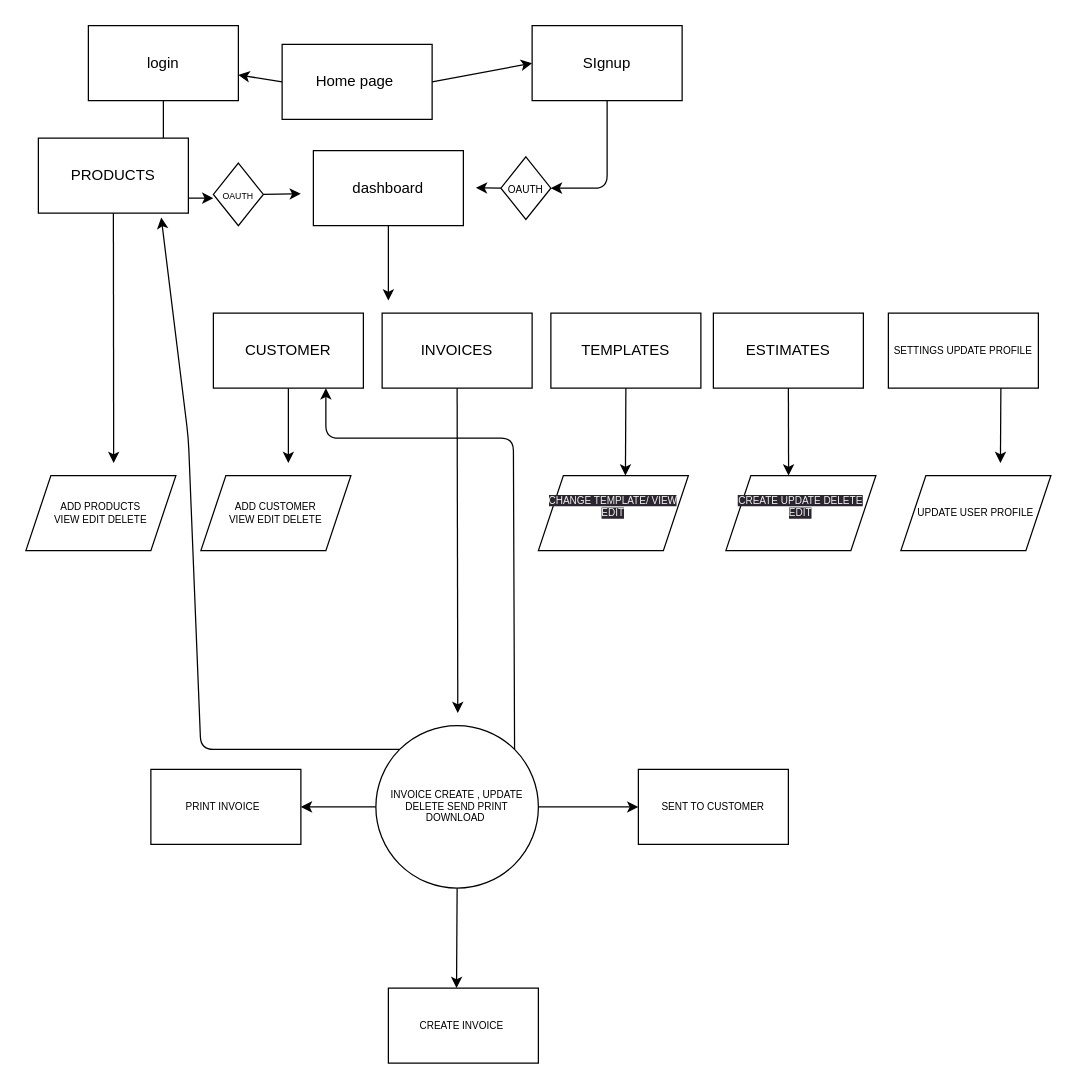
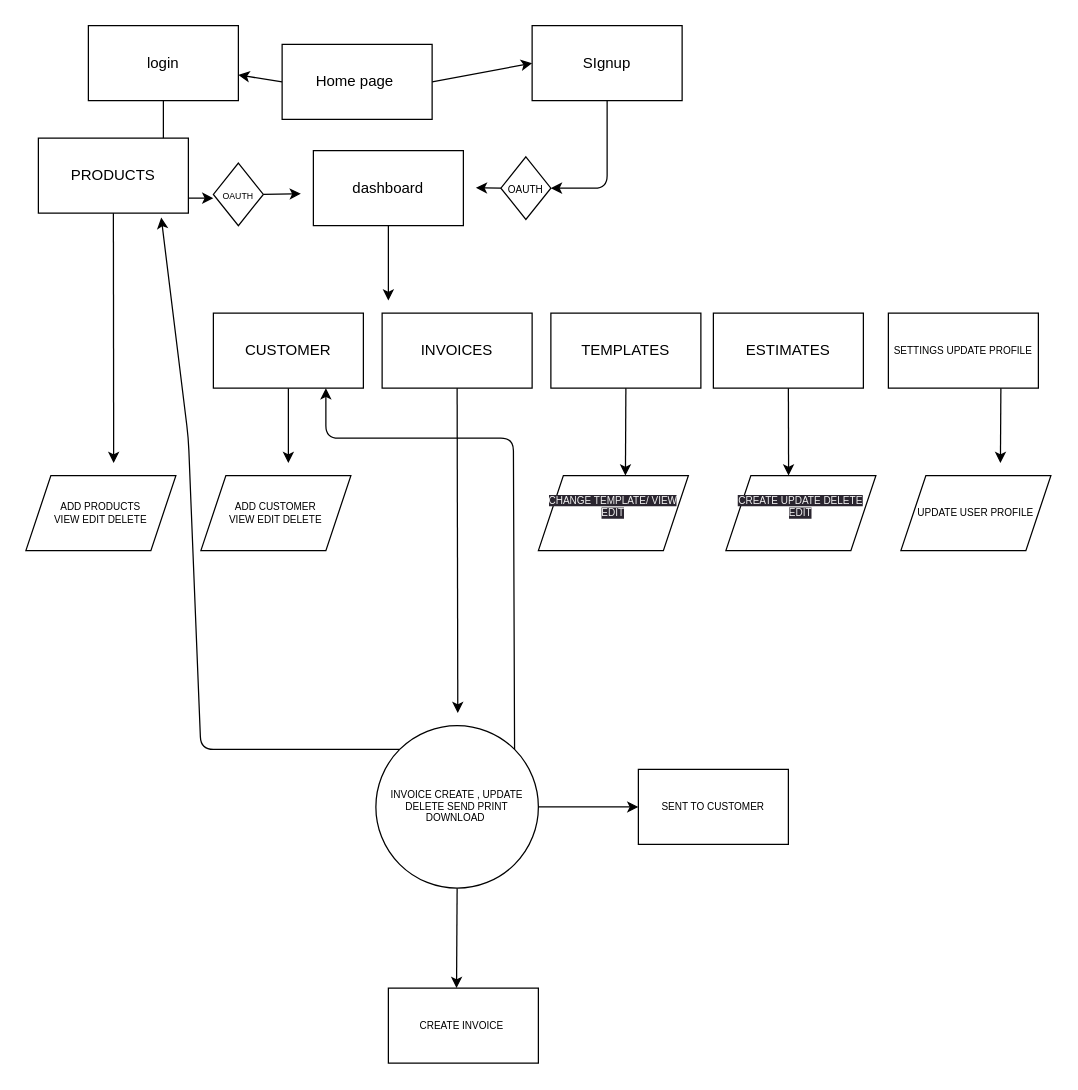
node "PRINT INVOICE": removed
edge "INVOICE CREATE , UPDATE DELETE SEND PRINT DOWNLOAD" -> "PRINT INVOICE": removed
